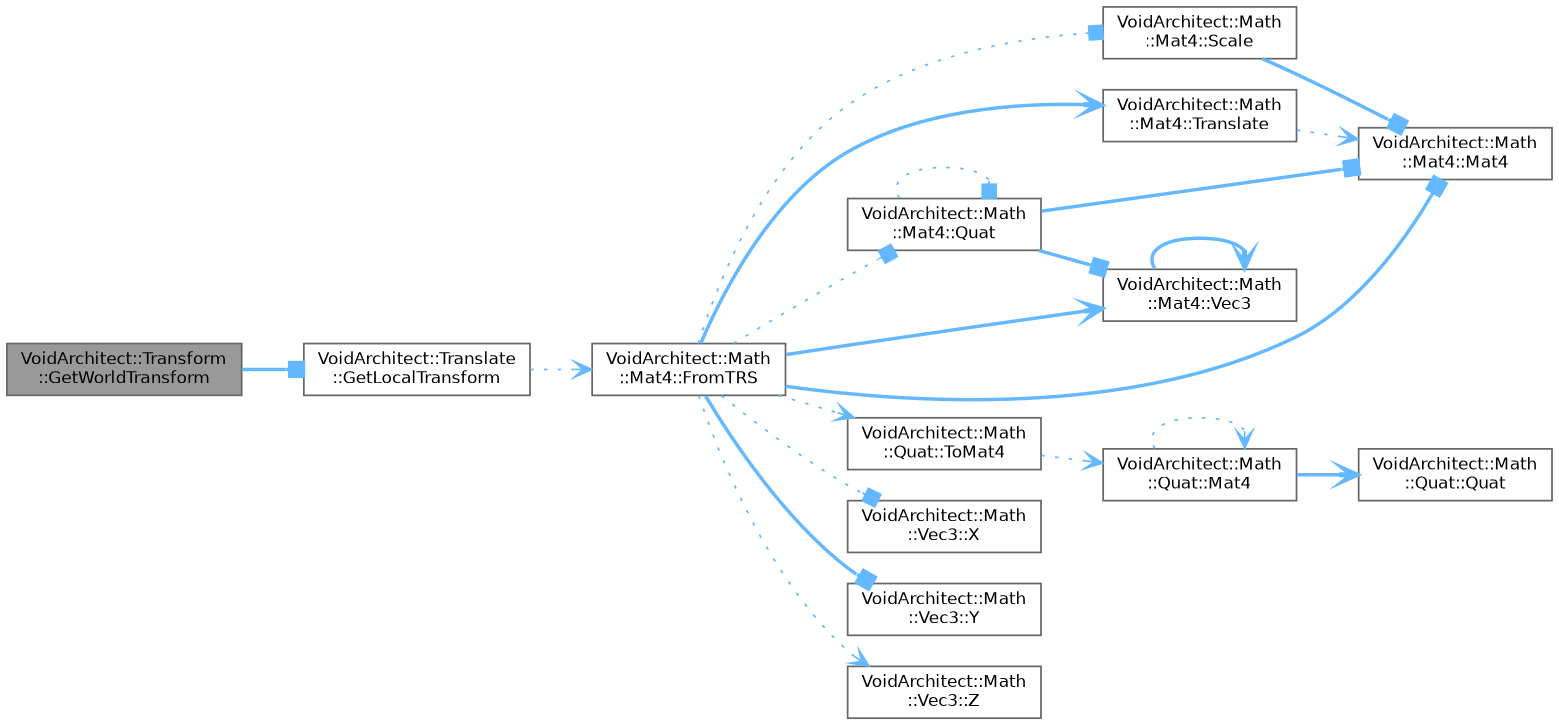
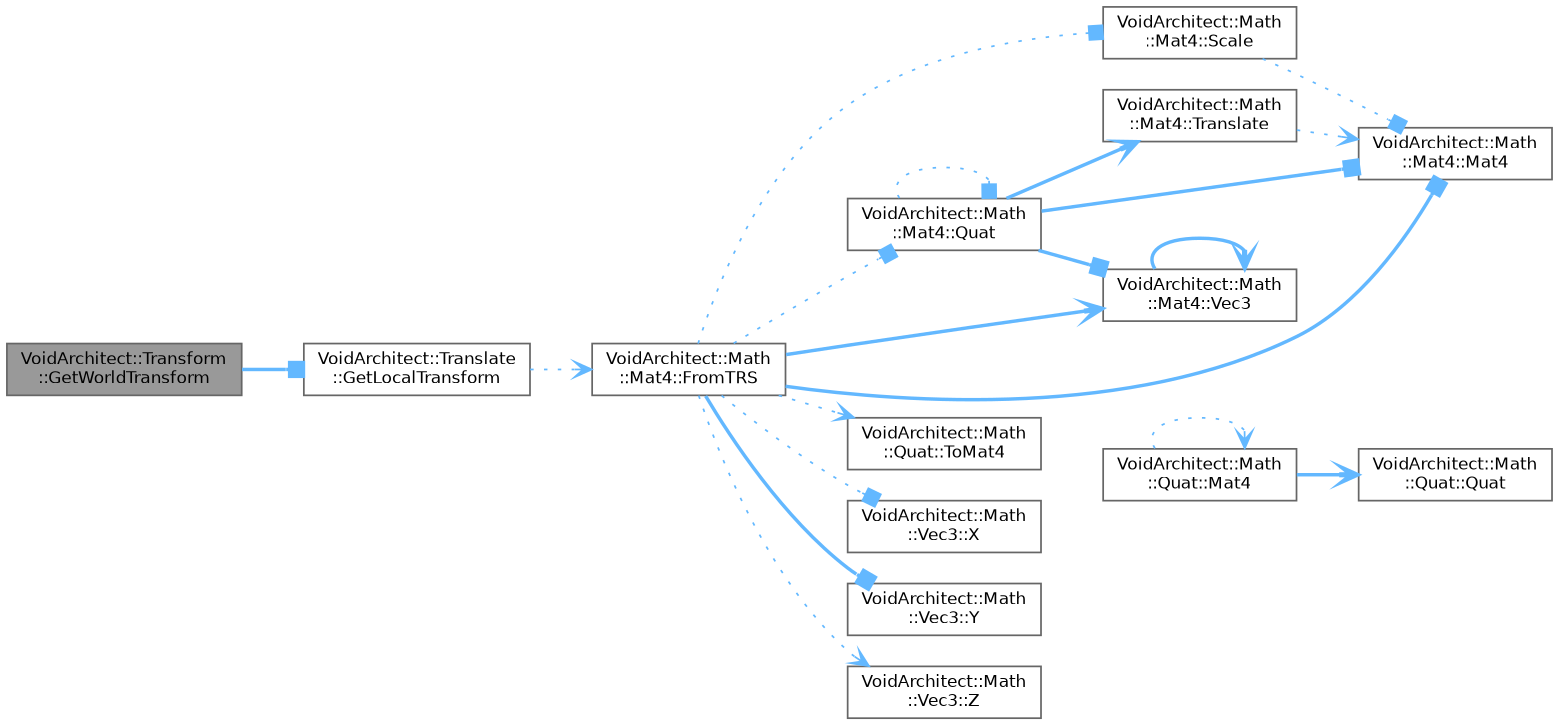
edge "VoidArchitect::Math ::Mat4::Scale" -> "VoidArchitect::Math ::Mat4::Mat4": style bold -> dotted
edge "VoidArchitect::Math ::Mat4::FromTRS" -> "VoidArchitect::Math ::Mat4::Translate": now "VoidArchitect::Math ::Mat4::Quat" -> "VoidArchitect::Math ::Mat4::Translate"
edge "VoidArchitect::Math ::Quat::ToMat4" -> "VoidArchitect::Math ::Quat::Mat4": removed
